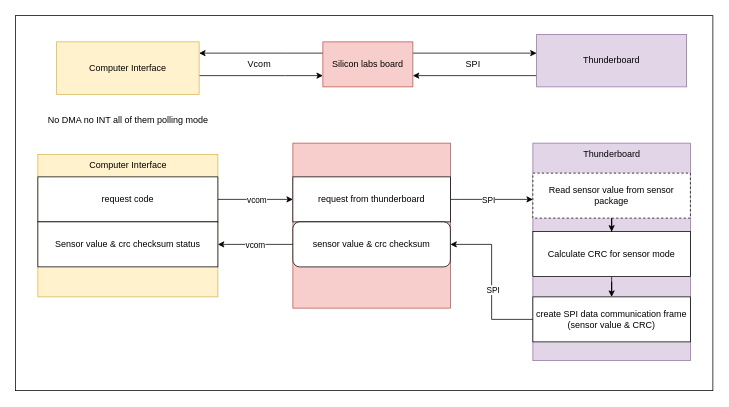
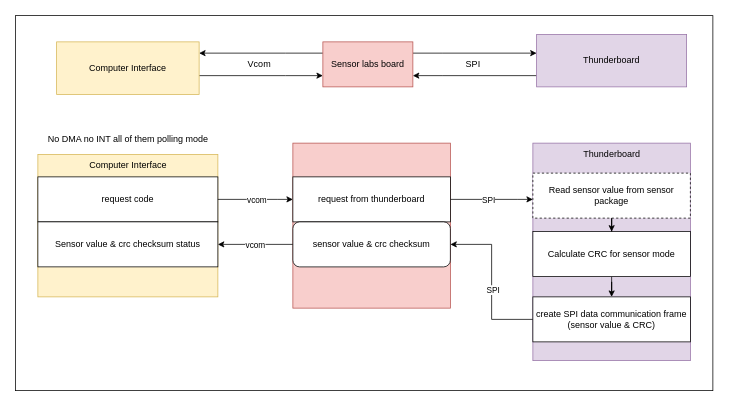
node "Silicon labs board": label "Silicon labs board" -> "Sensor labs board"
node "No DMA no INT all of them polling mode": moved (128, 120) -> (128, 139)
